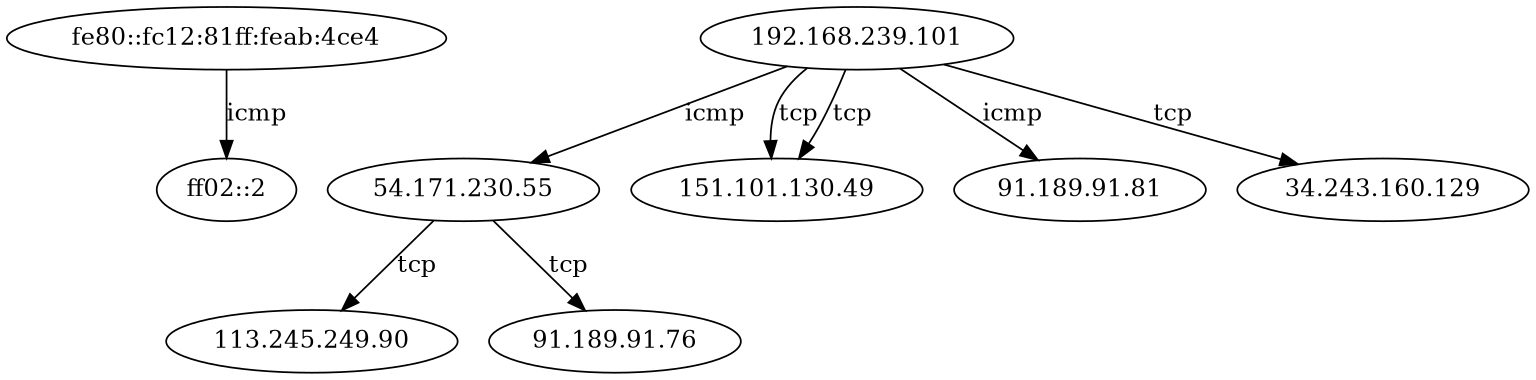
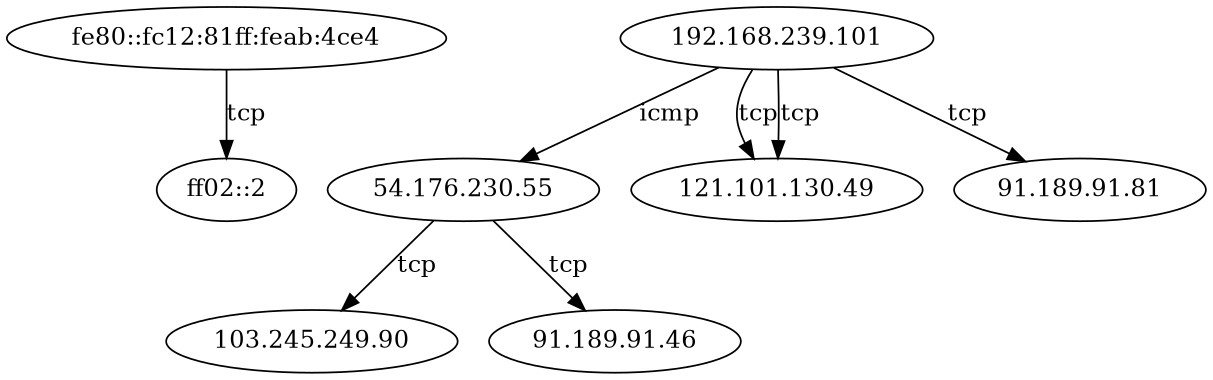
edge "fe80::fc12:81ff:feab:4ce4" -> "ff02::2": label "icmp" -> "tcp"
edge "192.168.239.101" -> "91.189.91.81": label "icmp" -> "tcp"
node "54.171.230.55": label "54.171.230.55" -> "54.176.230.55"
node "151.101.130.49": label "151.101.130.49" -> "121.101.130.49"
node "34.243.160.129": removed
node "113.245.249.90": label "113.245.249.90" -> "103.245.249.90"
node "91.189.91.76": label "91.189.91.76" -> "91.189.91.46"
